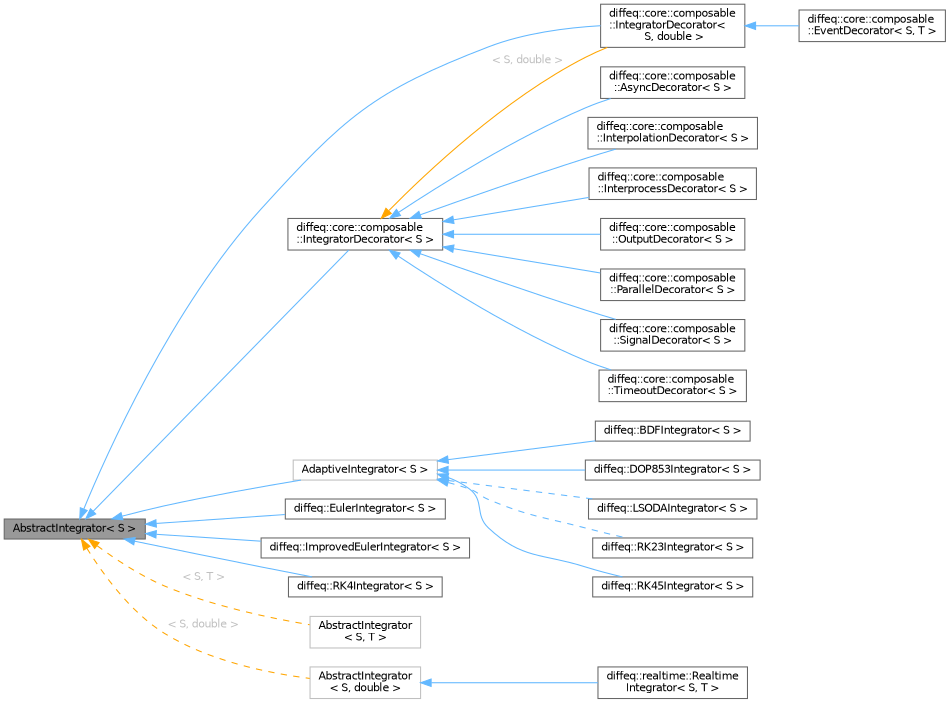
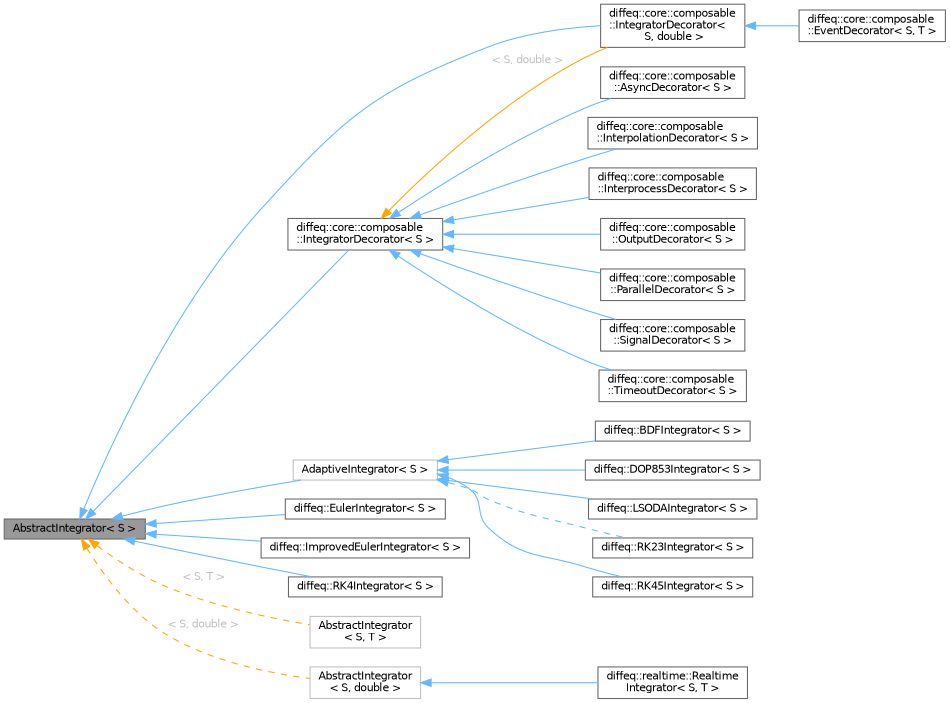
edge "diffeq::LSODAIntegrator< S >" -> "AdaptiveIntegrator< S >": style dashed -> solid
